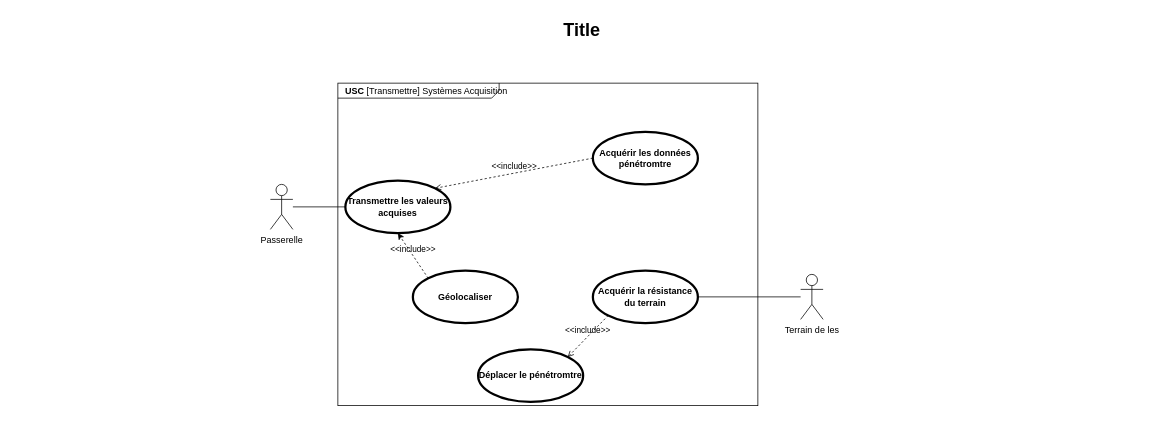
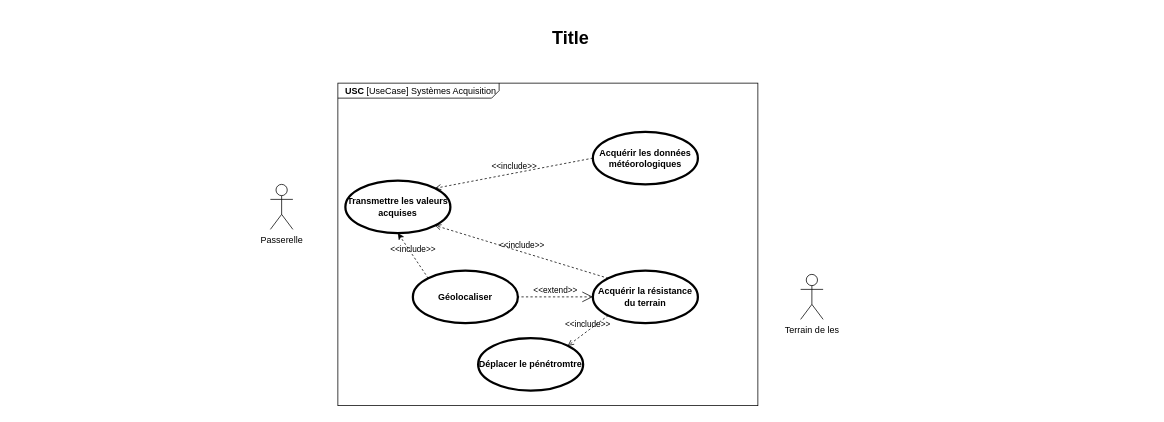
node "Title": moved (582, 30) -> (570, 38)
node "USC [Transmettre] Systèmes Acquisition": label "USC [Transmettre] Systèmes Acquisition" -> "USC [UseCase] Systèmes Acquisition"
node "Acquérir les données pénétromtre": label "Acquérir les données pénétromtre" -> "Acquérir les données météorologiques"
edge "Passerelle" -- "Transmettre les valeurs acquises": removed
edge "Acquérir la résistance du terrain" -> "Transmettre les valeurs acquises": added, label "<<include>>"
edge "Géolocaliser" -> "Acquérir la résistance du terrain": added, label "<<extend>>"
edge "Acquérir la résistance du terrain" -- "Terrain de les": removed
node "Déplacer le pénétromtre": moved (531, 375) -> (531, 364)
